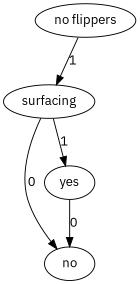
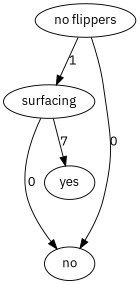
edge "surfacing" -> "yes": label "1" -> "7"
edge "yes" -> "no": now "no flippers" -> "no"
